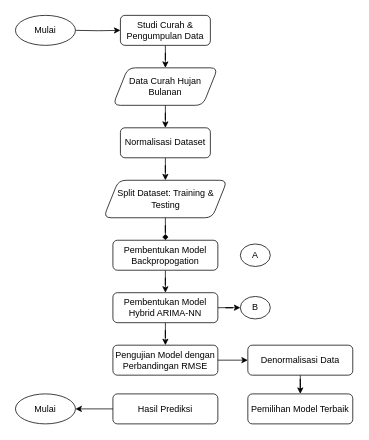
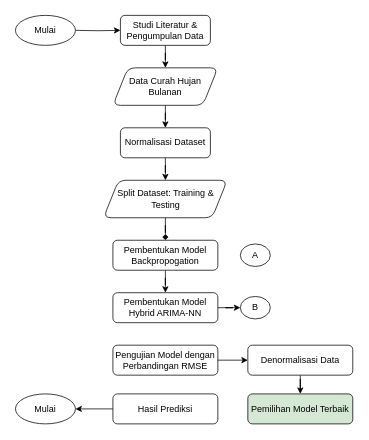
node "Studi Curah & Pengumpulan Data": label "Studi Curah & Pengumpulan Data" -> "Studi Literatur & Pengumpulan Data"
edge "Pembentukan Model Hybrid ARIMA-NN" -> "Pengujian Model dengan Perbandingan RMSE": removed
node "Pemilihan Model Terbaik": fillcolor #ffffff -> #d5e8d4
